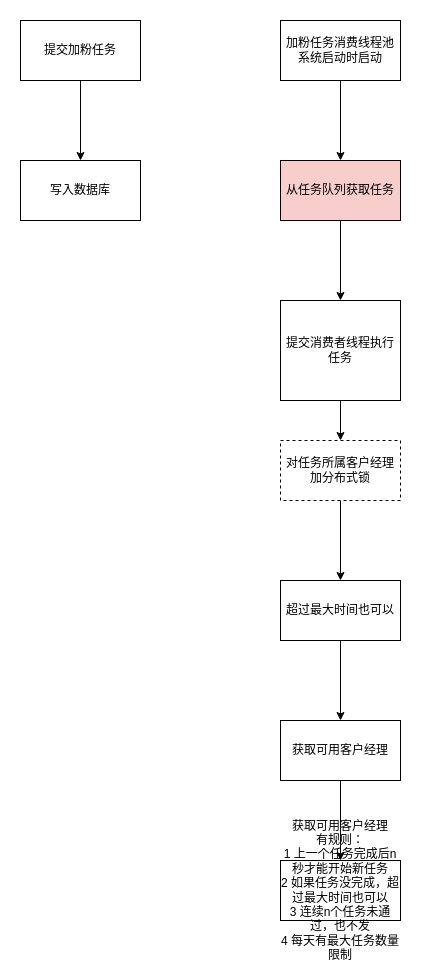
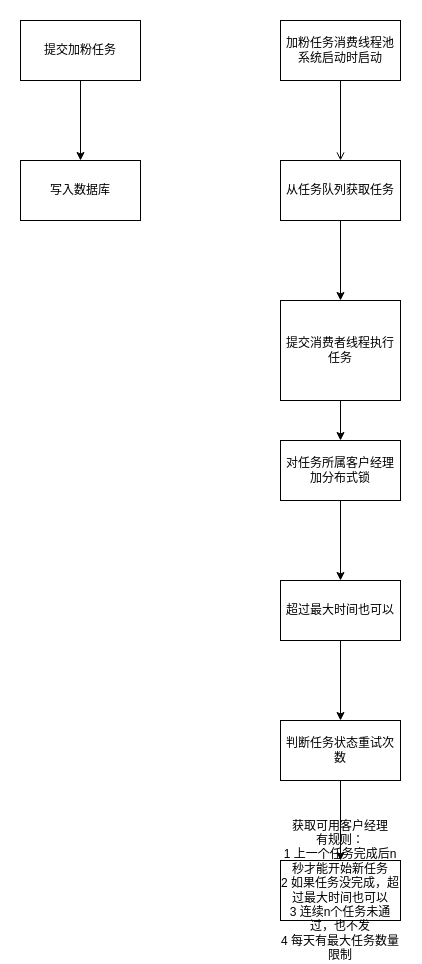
edge "加粉任务消费线程池 系统启动时启动" -> "从任务队列获取任务": arrowhead classic -> open
node "从任务队列获取任务": fillcolor #f8cecc -> #ffffff
node "对任务所属客户经理加分布式锁": style dashed -> solid
node "获取可用客户经理": label "获取可用客户经理" -> "判断任务状态重试次数"
